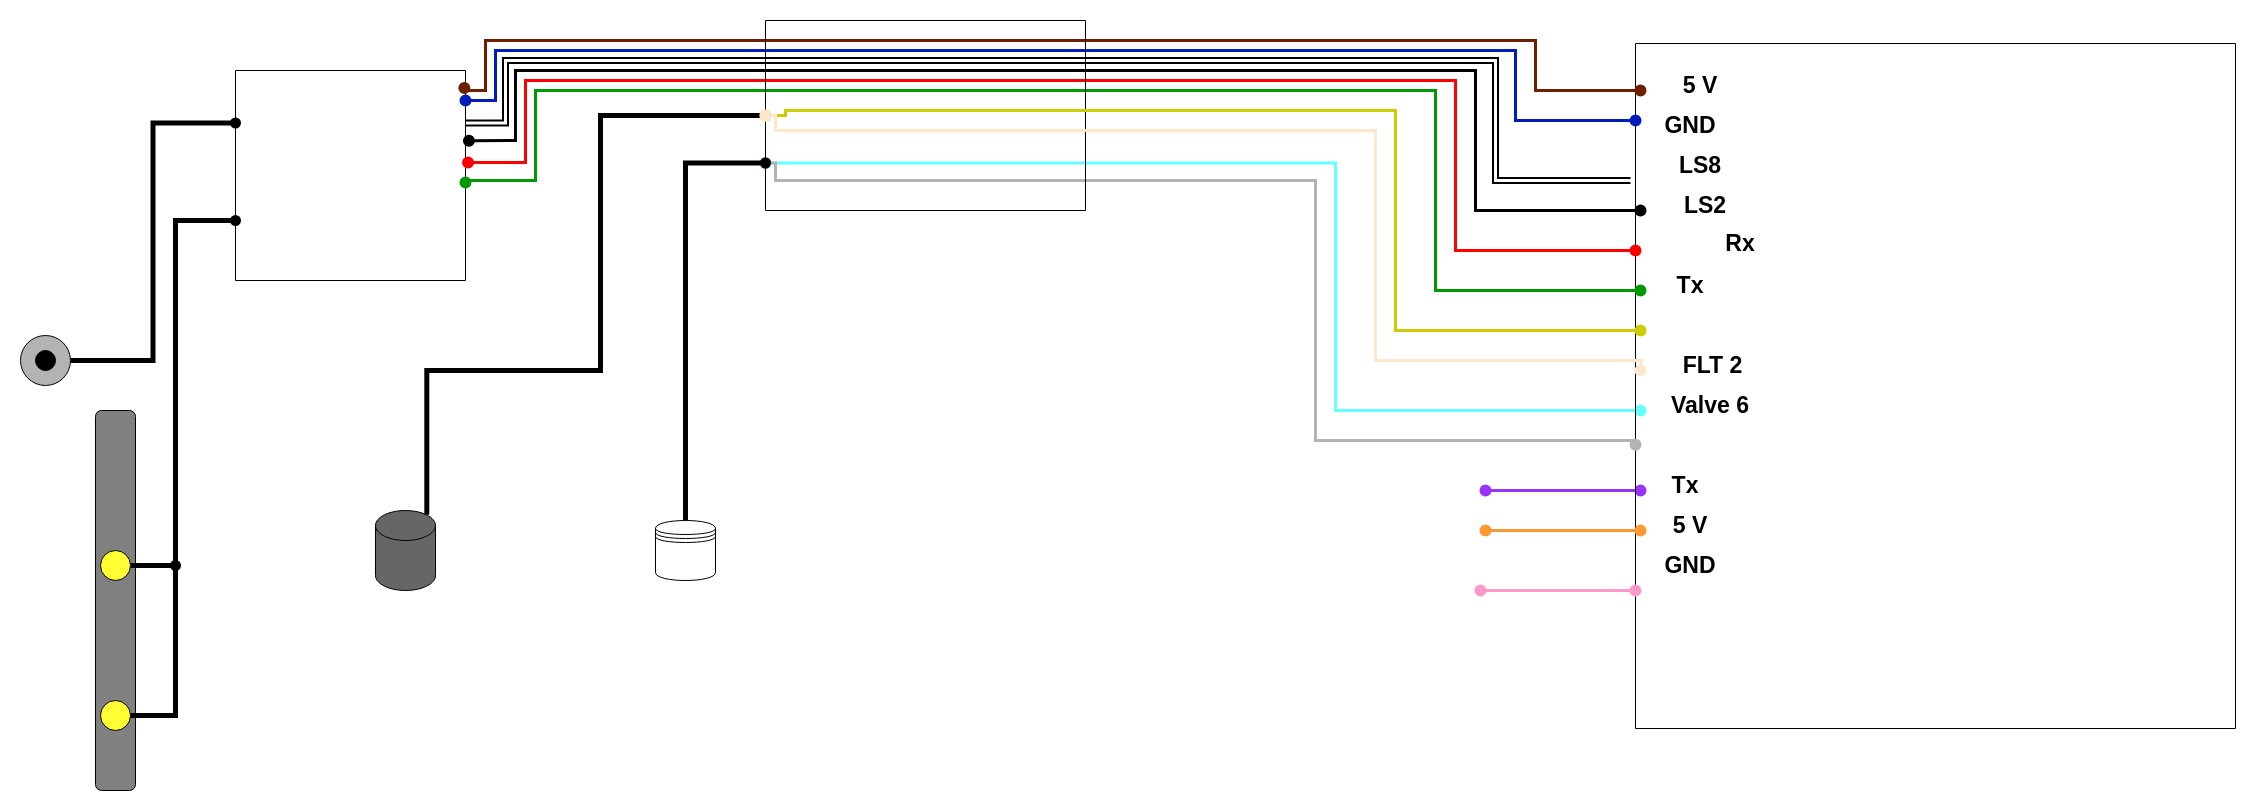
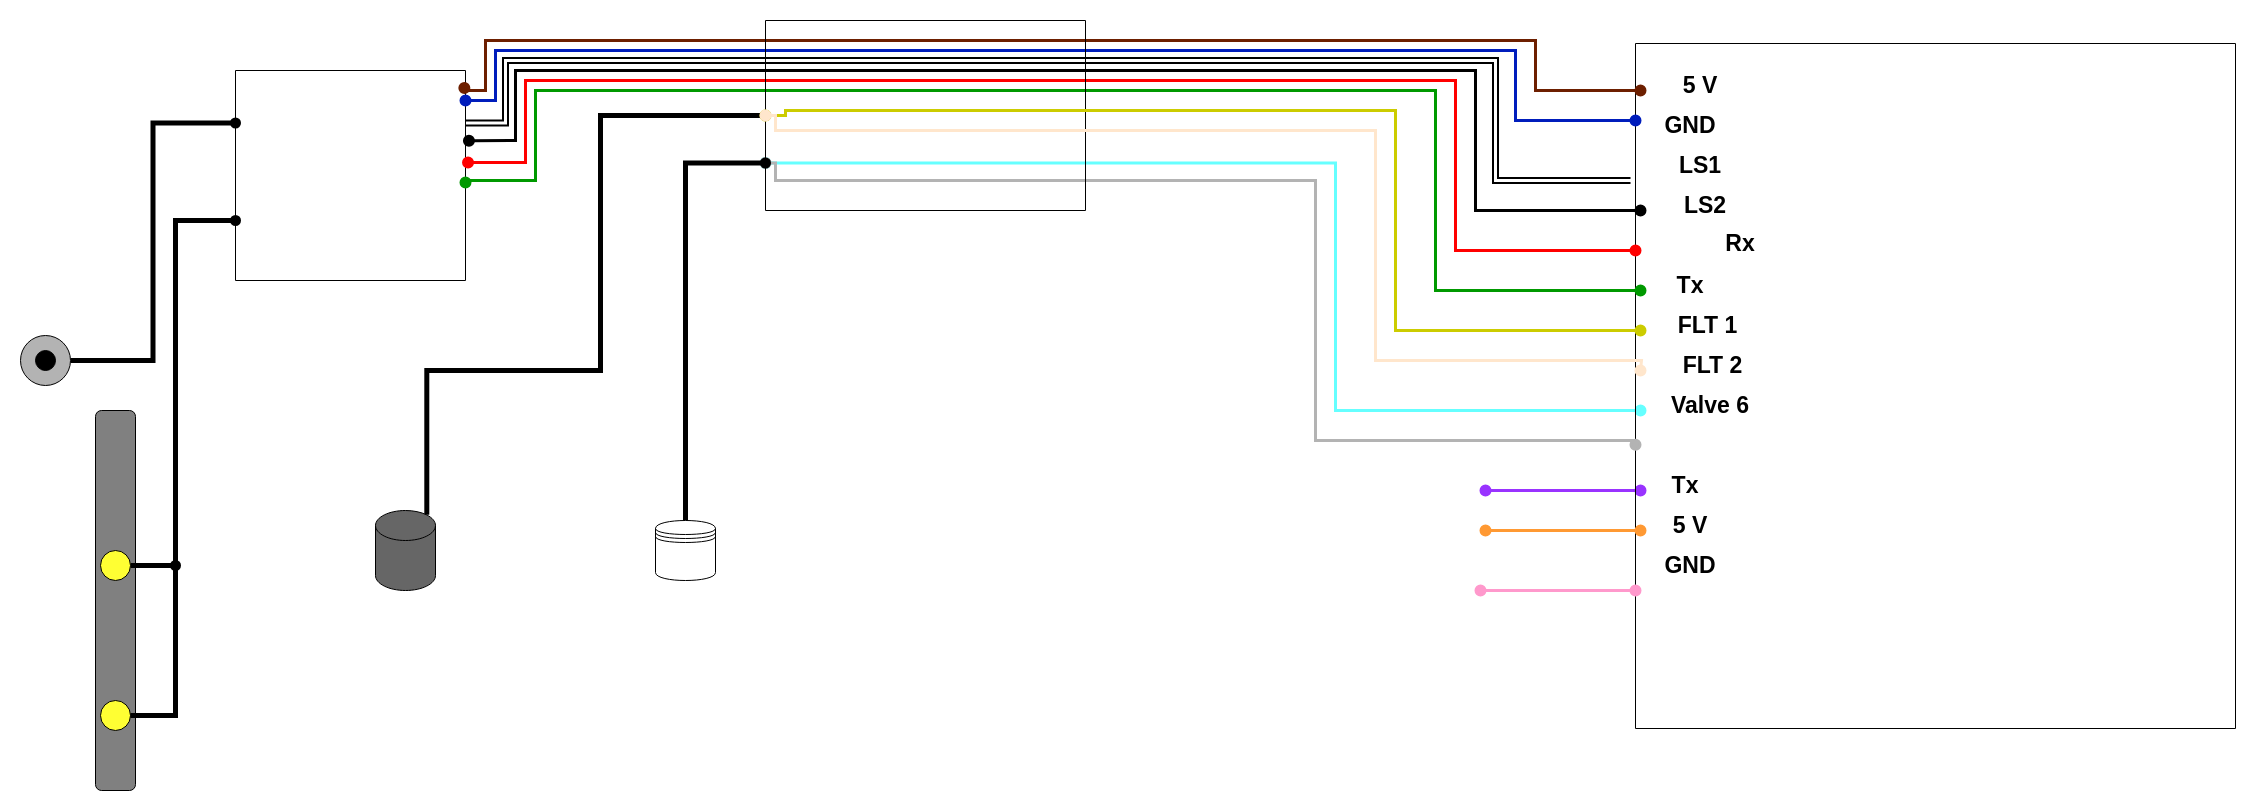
node "LS8": label "LS8" -> "LS1"
node "FLT 1": added
